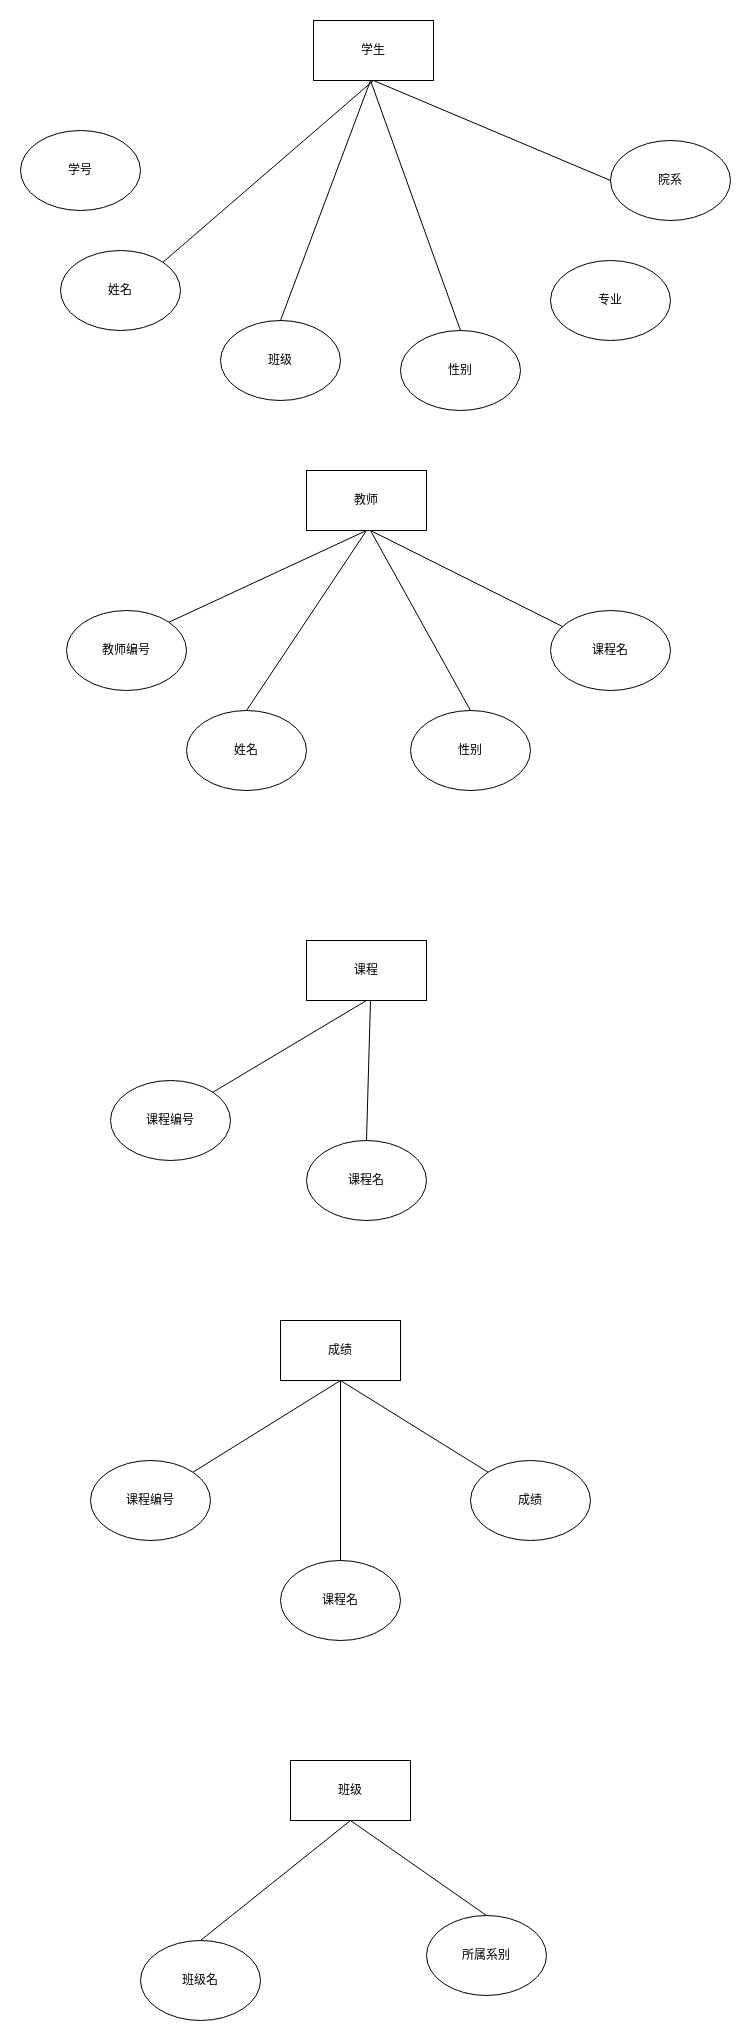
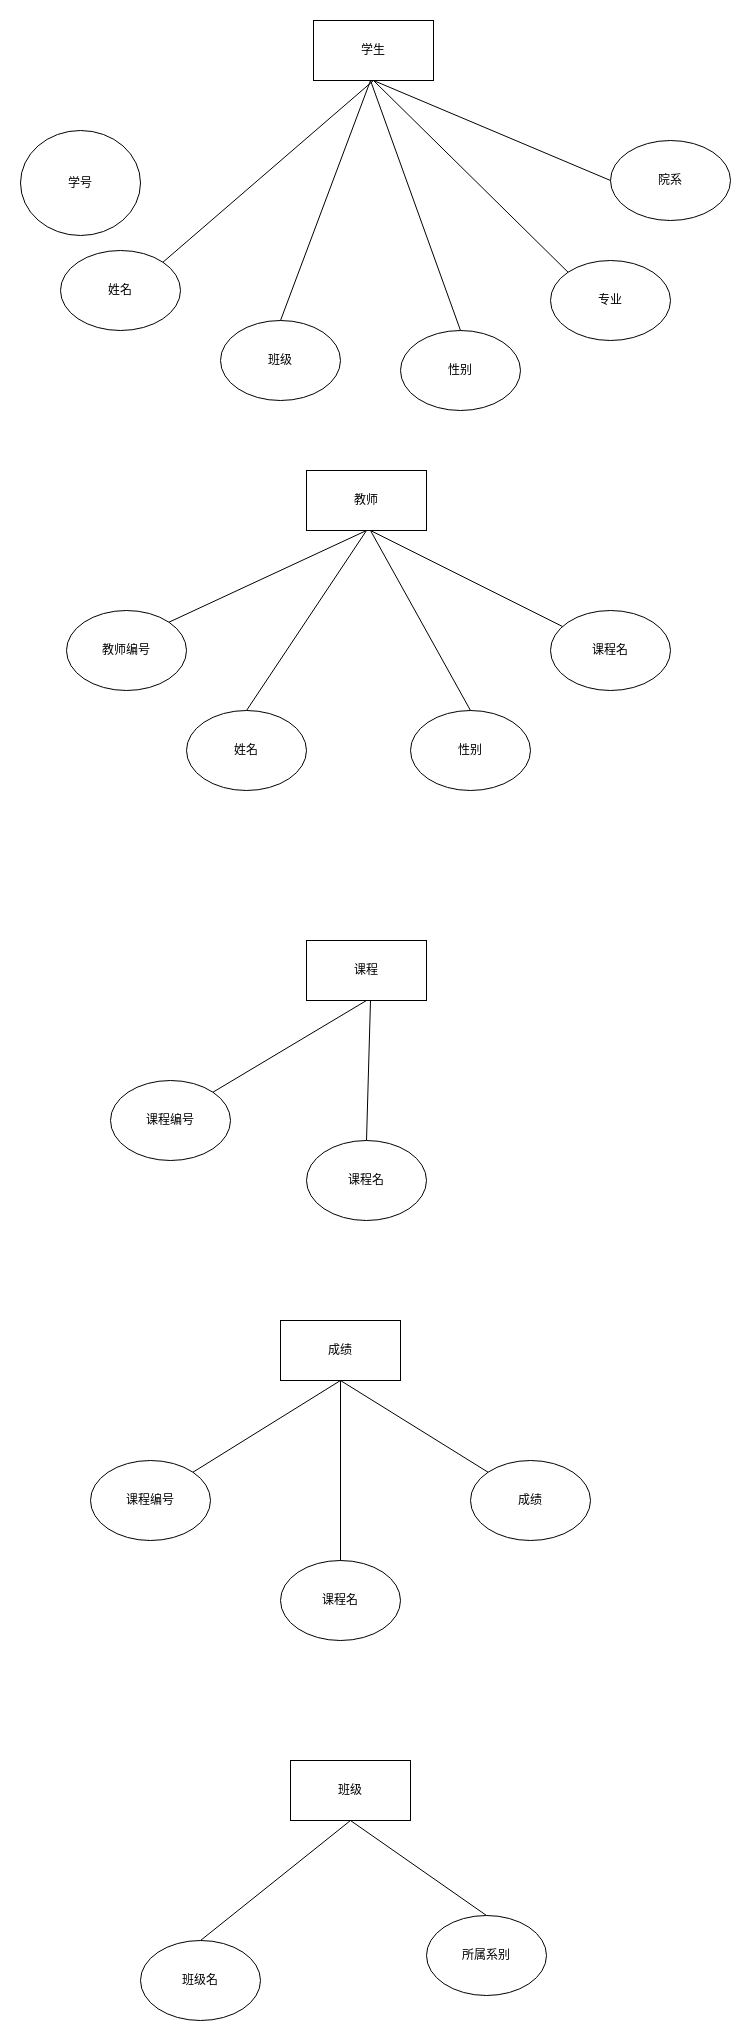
node "学号": size 120x80 -> 120x105
edge "学生" -- "专业": added
